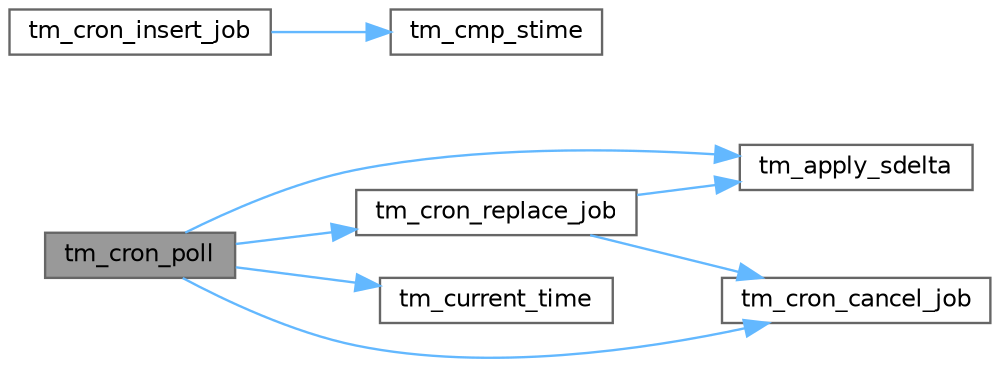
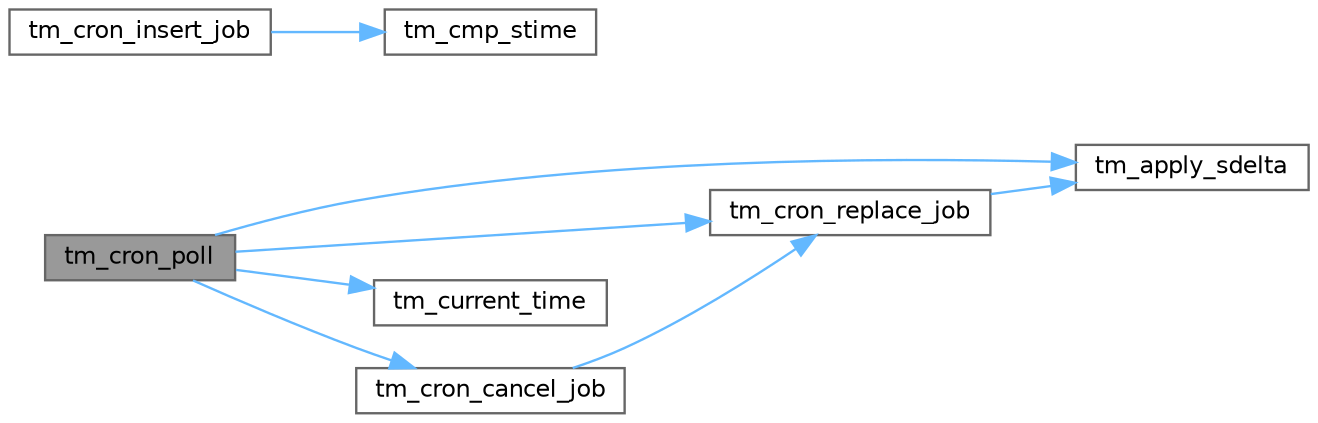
edge "tm_cron_replace_job" -> "tm_cron_cancel_job": reversed
